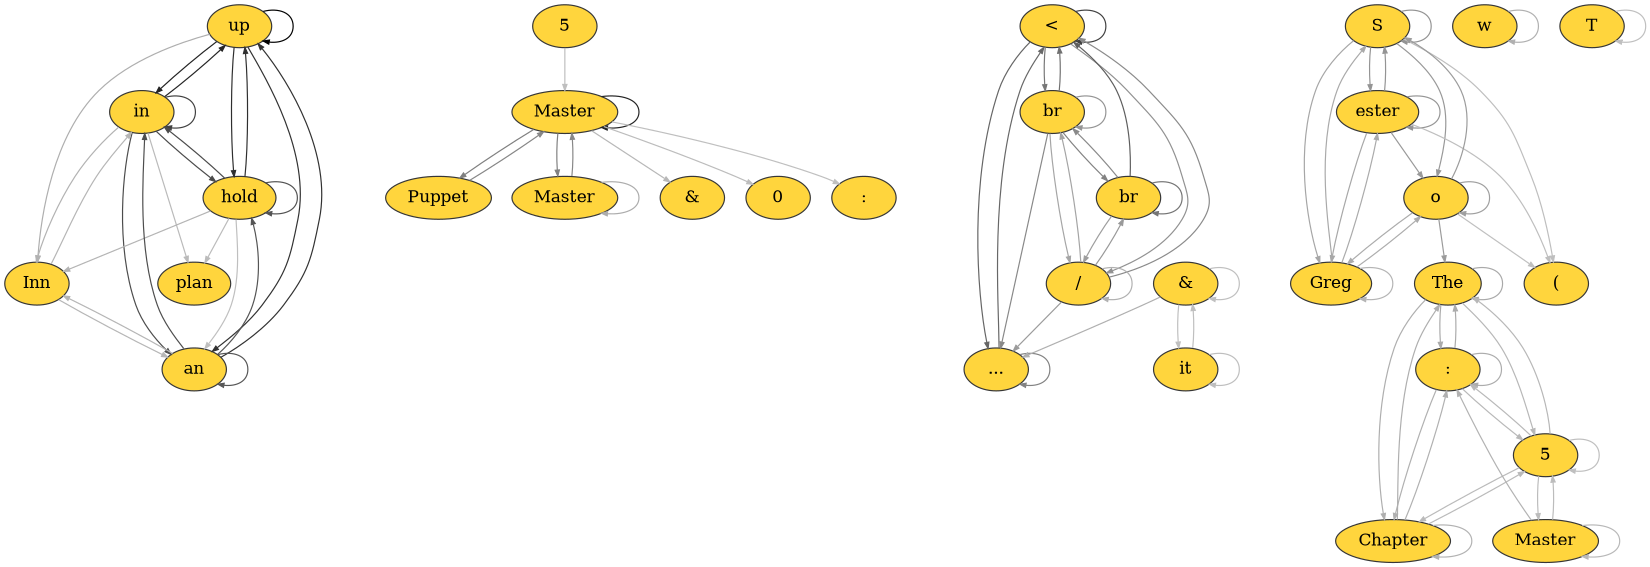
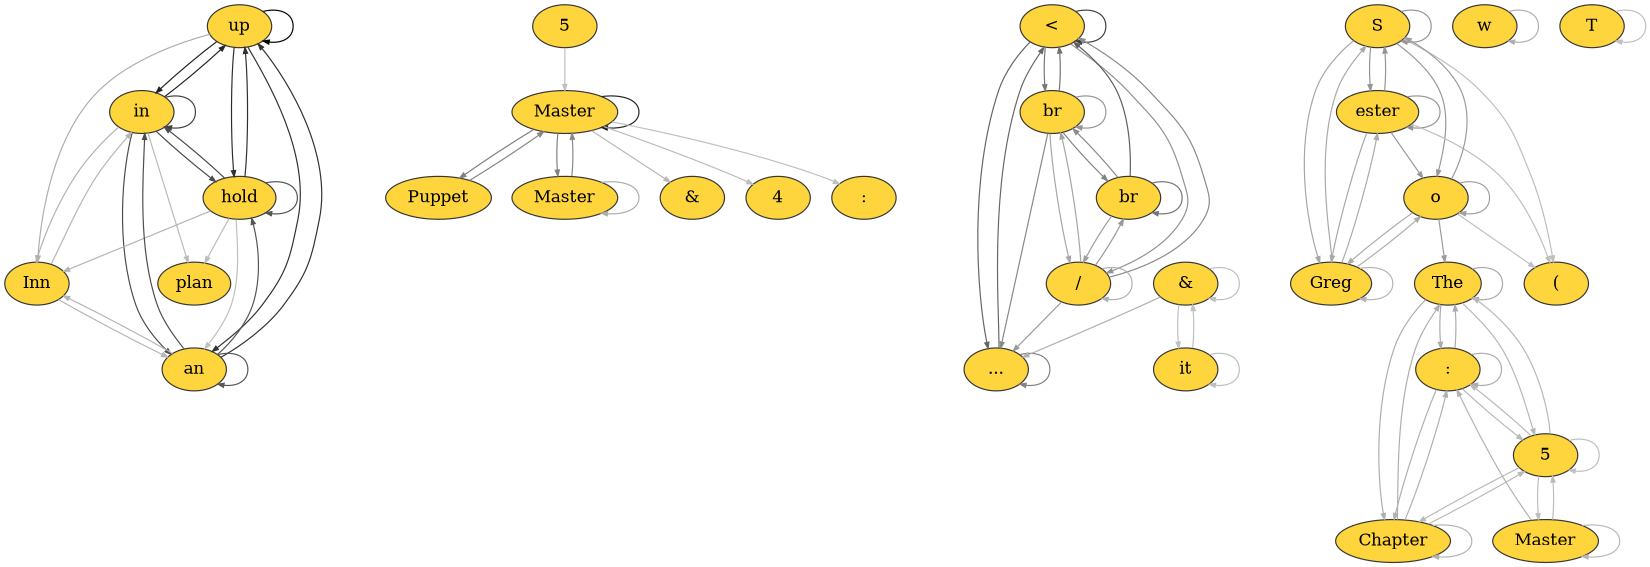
node "0": label "0" -> "4"
